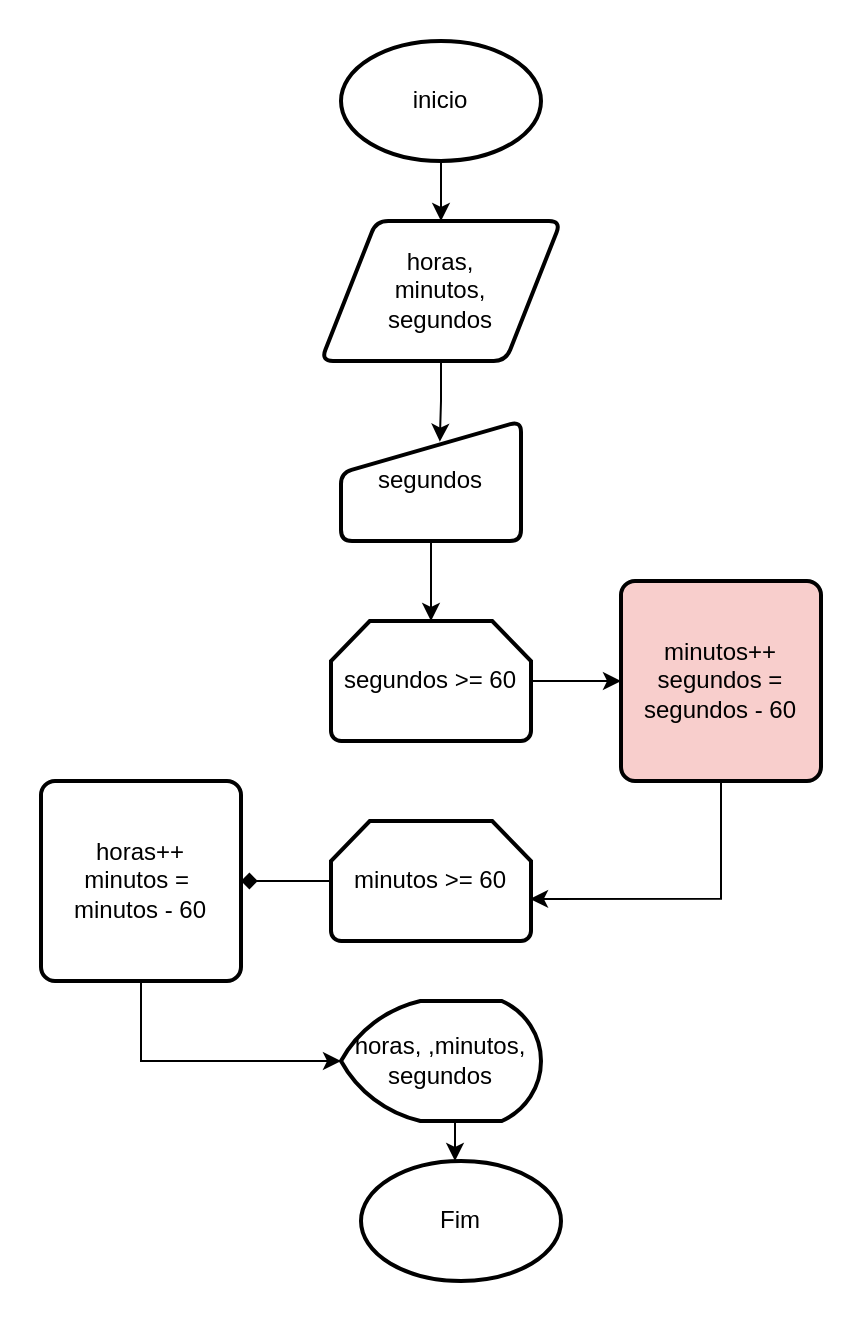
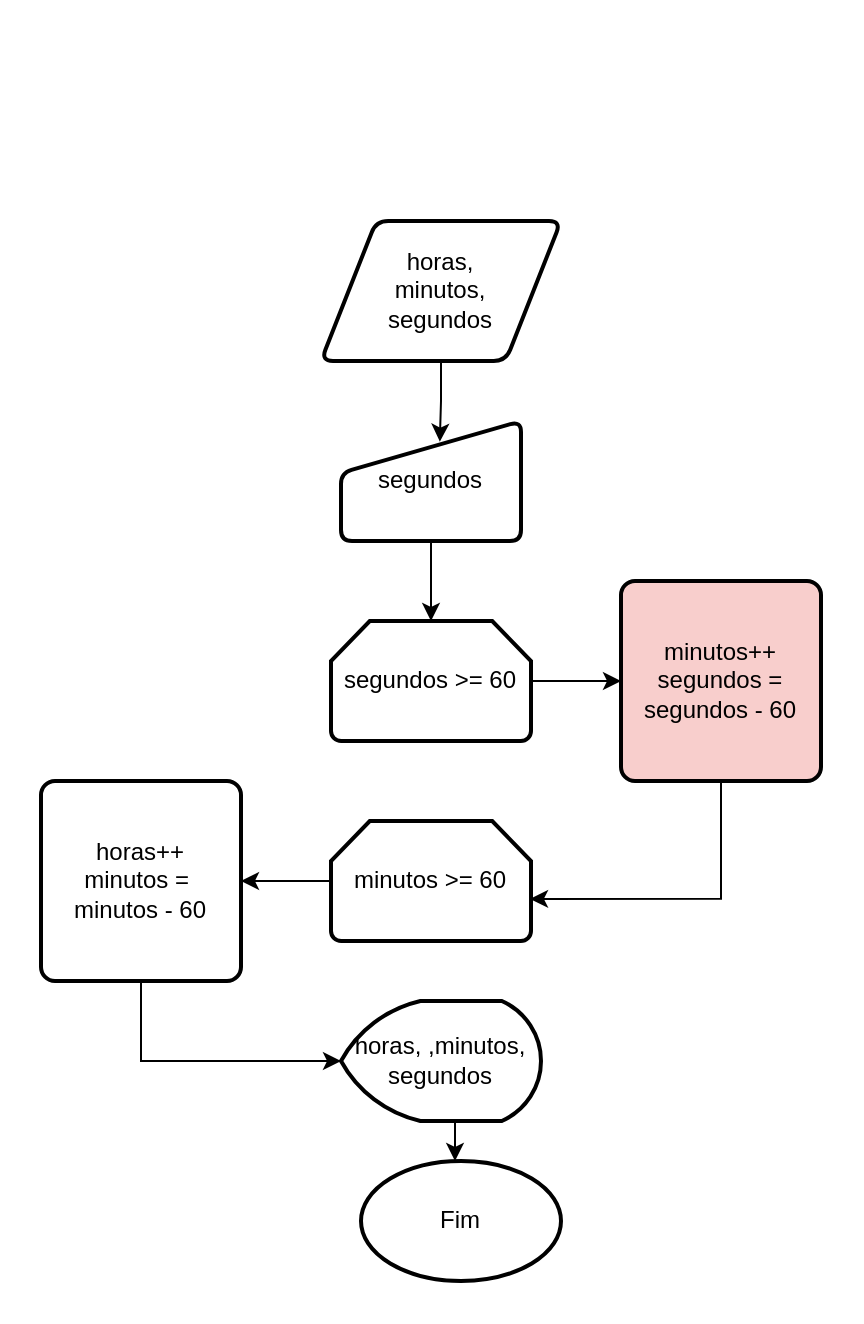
node "inicio": removed
edge "inicio" -> "horas, minutos, segundos": removed
edge "minutos >= 60" -> "horas++ minutos = minutos - 60": arrowhead diamond -> classic
